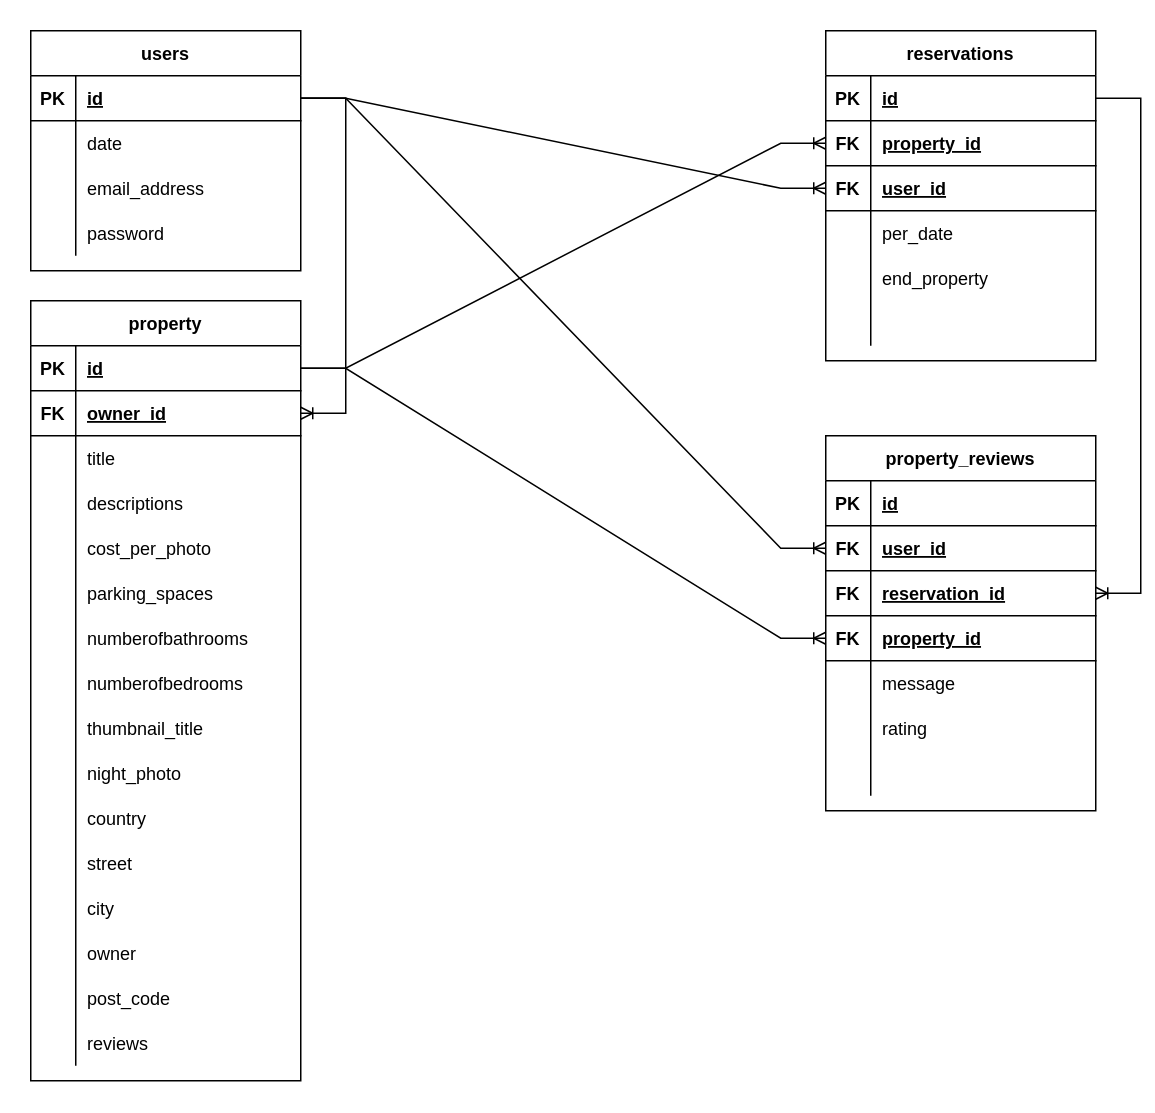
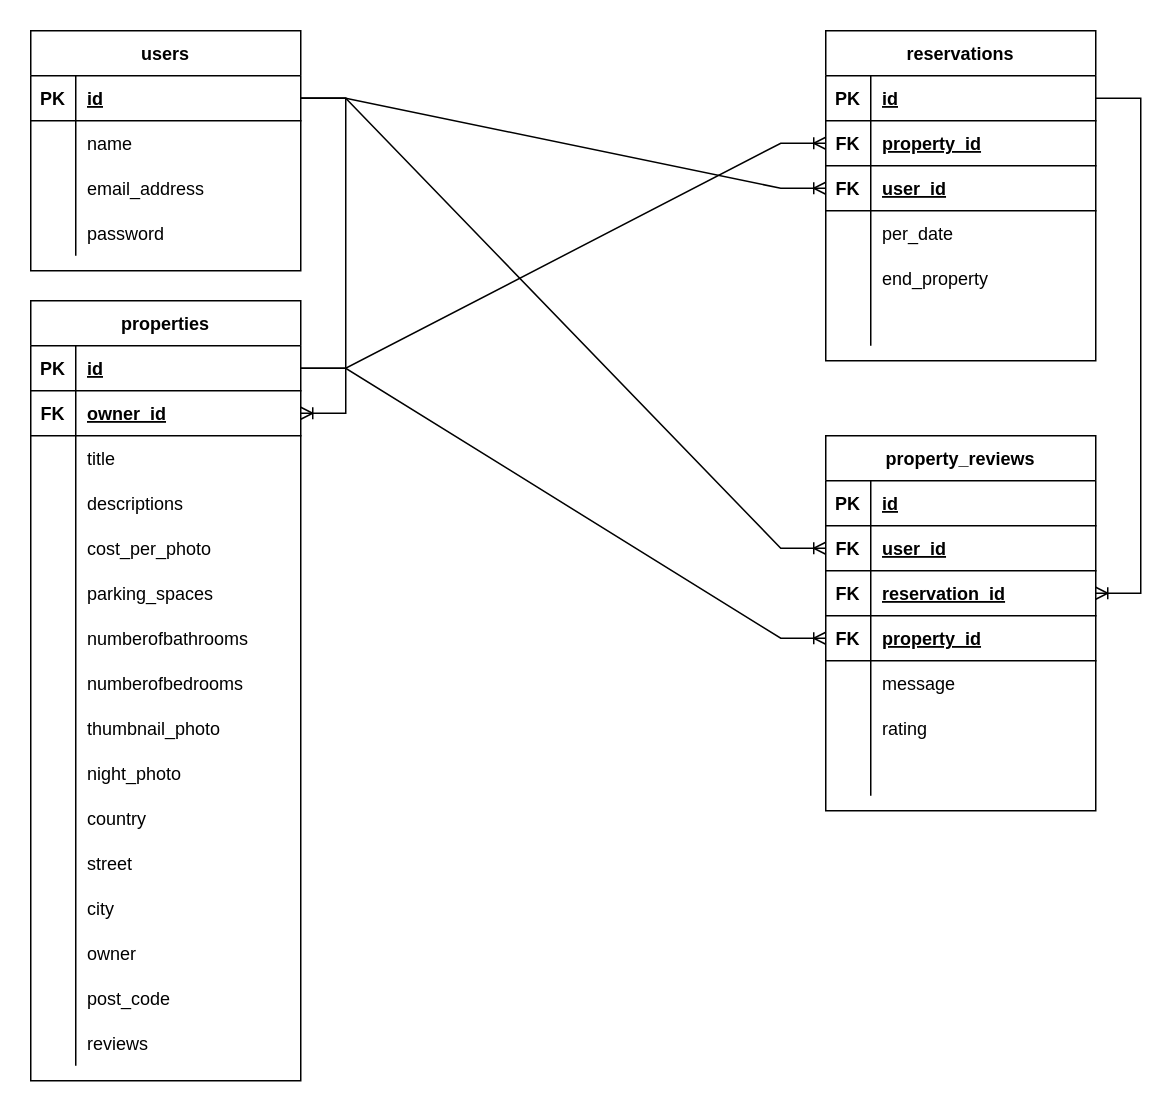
node "date": label "date" -> "name"
node "property": label "property" -> "properties"
node "thumbnail_title": label "thumbnail_title" -> "thumbnail_photo"
